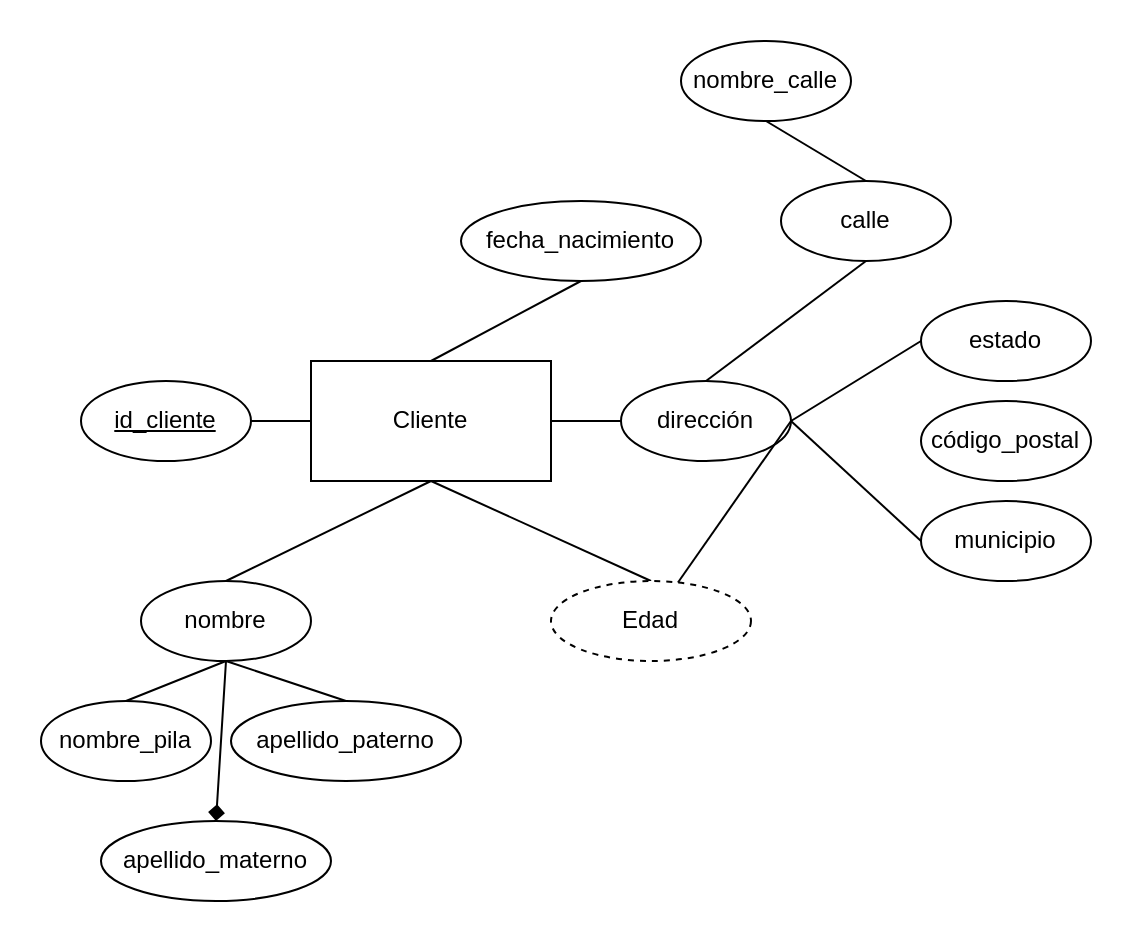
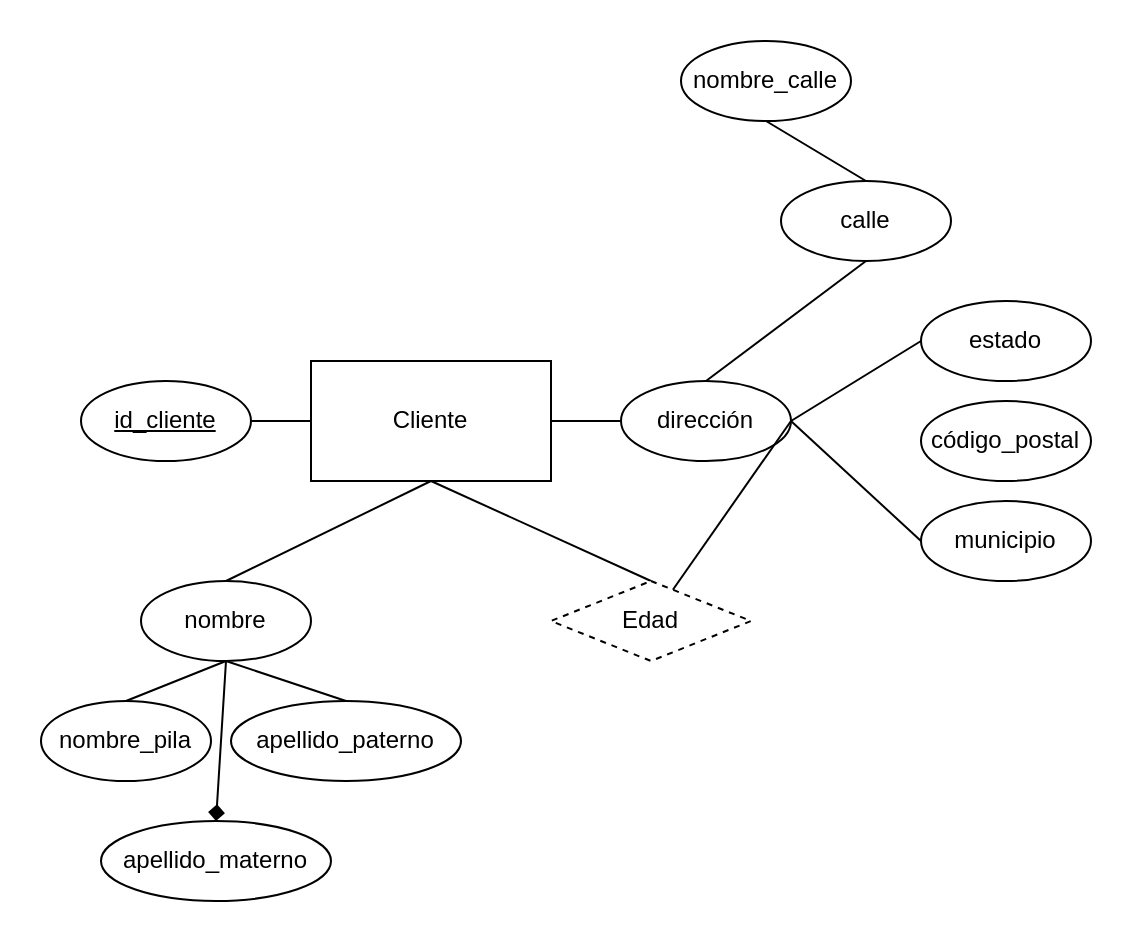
node "fecha_nacimiento": removed
edge "fecha_nacimiento" -- "Cliente": removed
node "Edad": shape ellipse -> diamond
